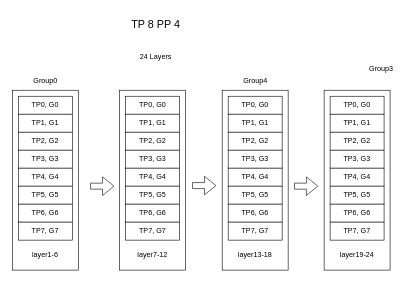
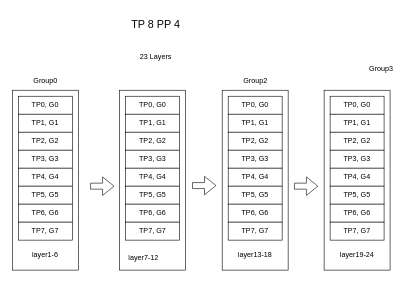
node "24 Layers": label "24 Layers" -> "23 Layers"
node "Group4": label "Group4" -> "Group2"
node "layer7-12": moved (153, 255) -> (144, 258)
